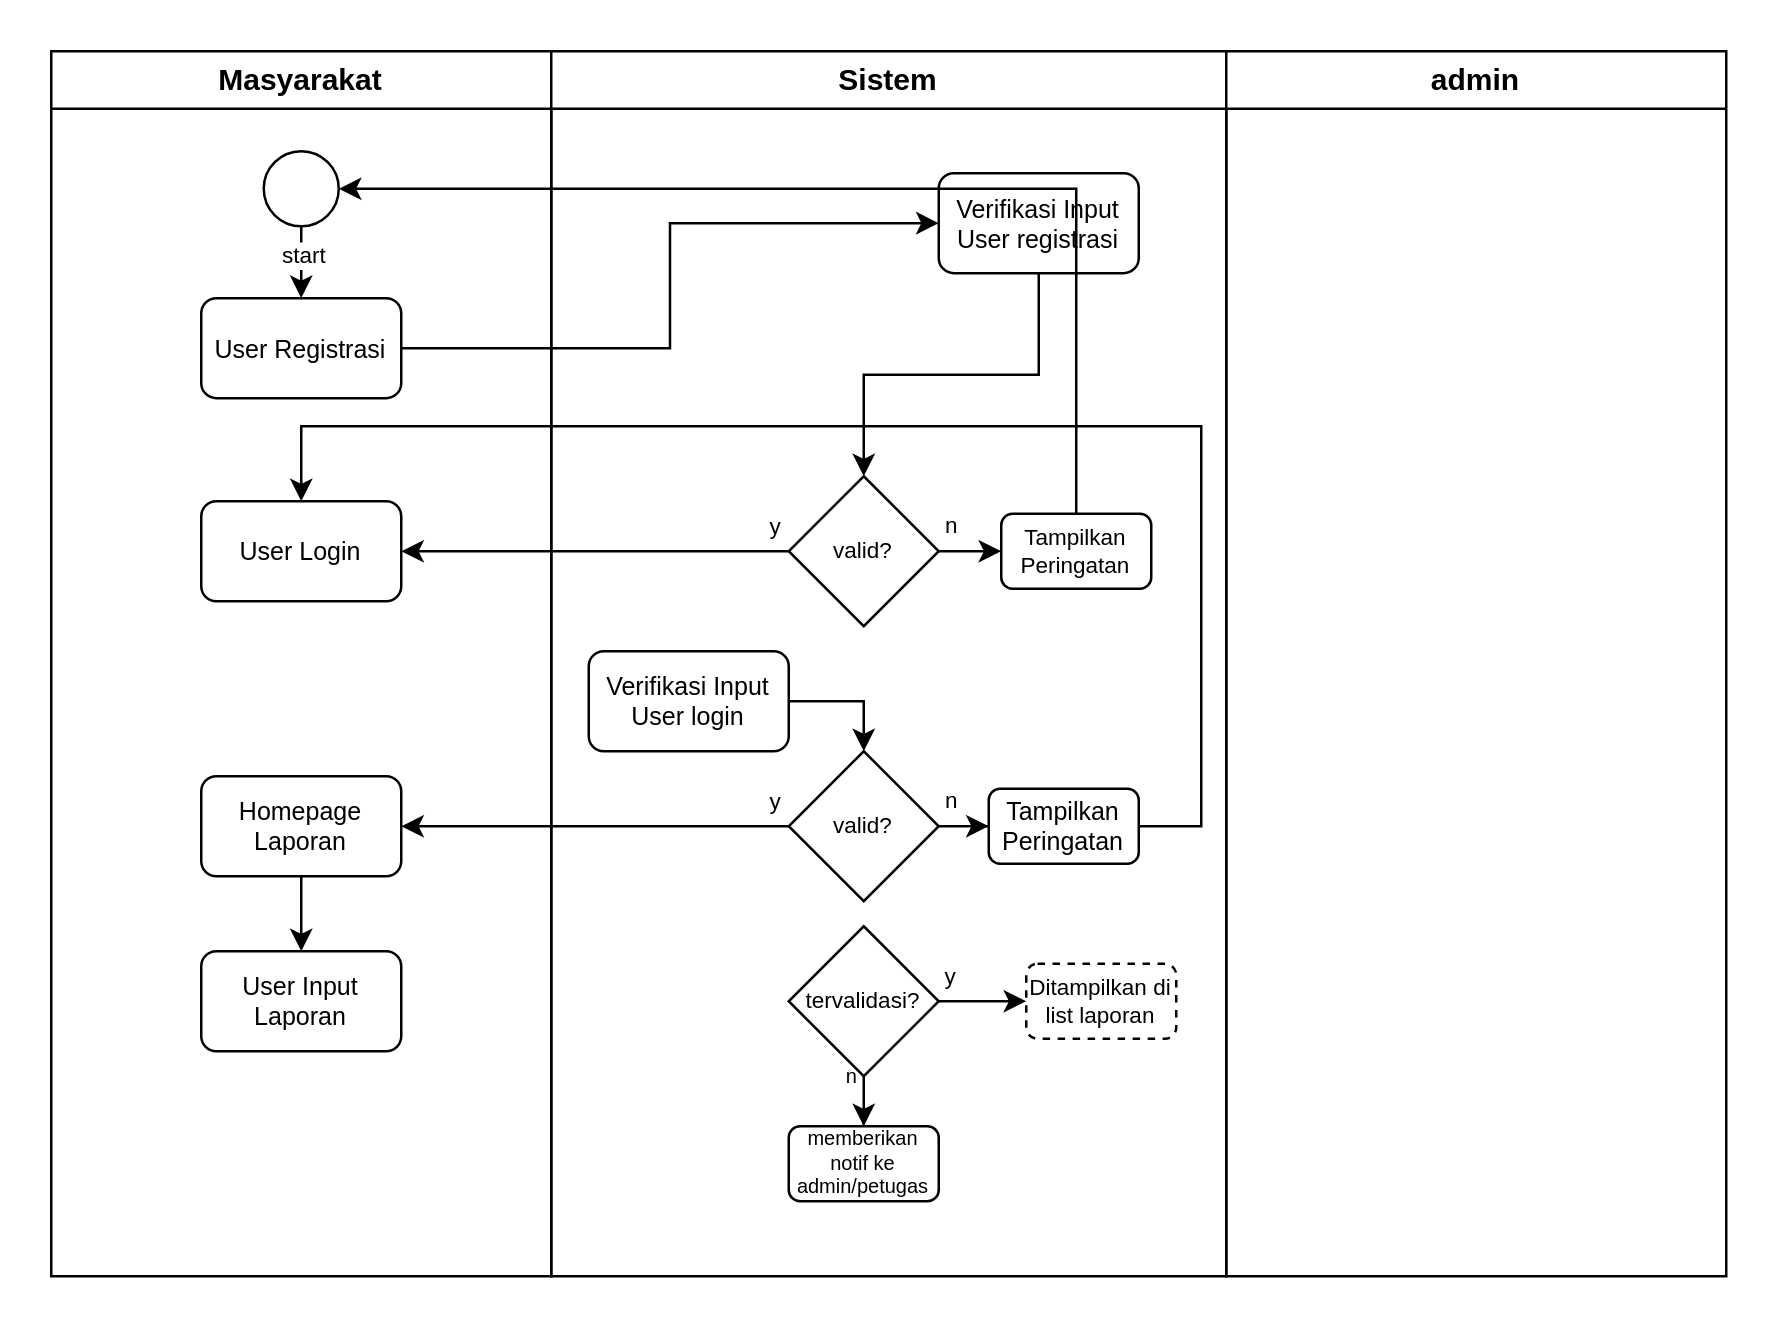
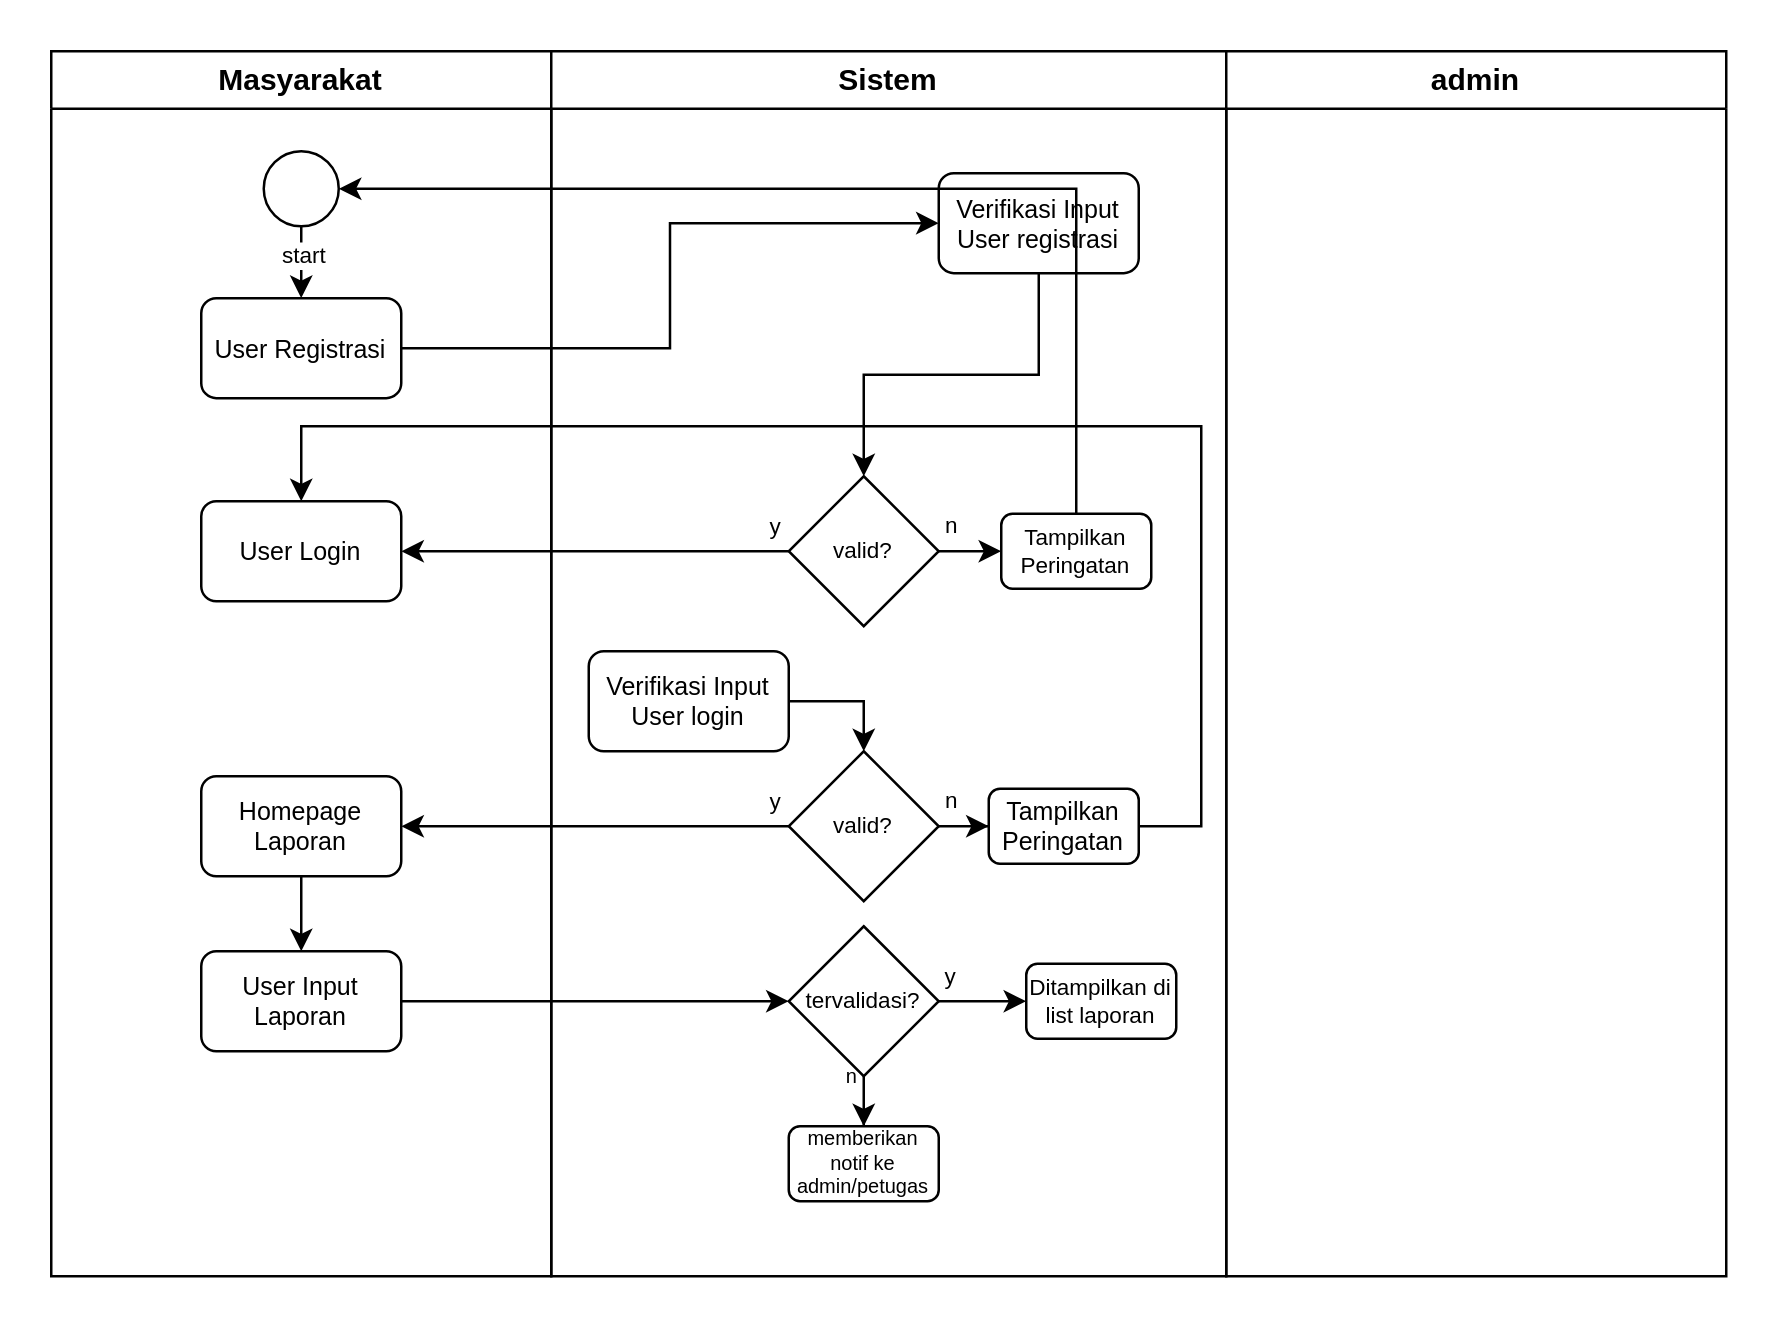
edge "User Input Laporan" -> "tervalidasi?": added
node "Ditampilkan di list laporan": style dashed -> solid
